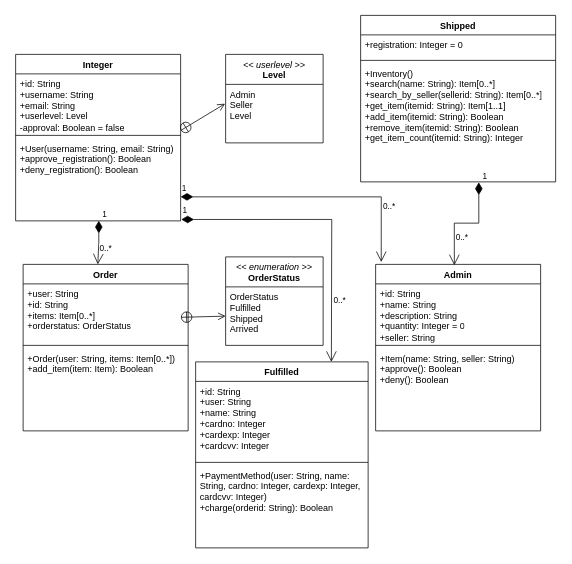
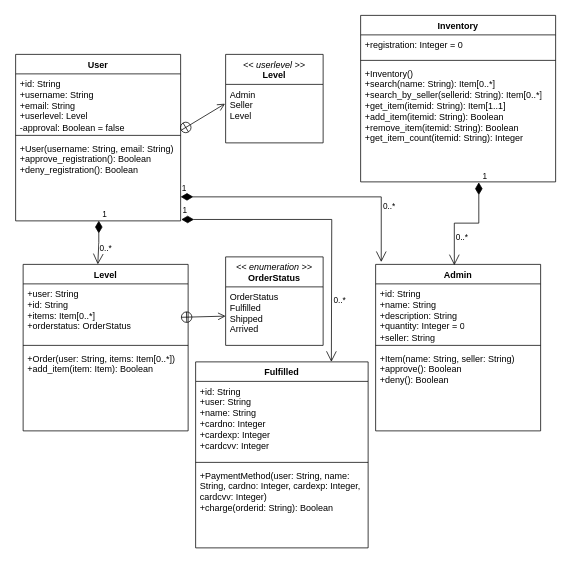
node "Shipped": label "Shipped" -> "Inventory"
node "Integer": label "Integer" -> "User"
node "Order": label "Order" -> "Level"
